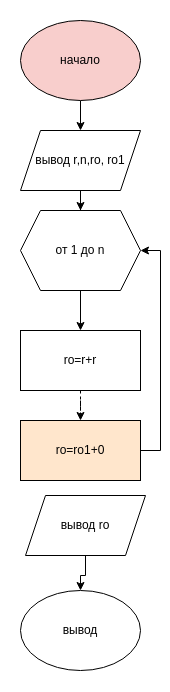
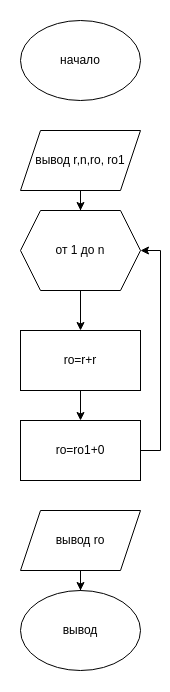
node "начало": fillcolor #f8cecc -> #ffffff
edge "начало" -> "вывод r,n,ro, ro1": removed
edge "ro=r+r" -> "ro=ro1+0": style dashed -> solid
node "ro=ro1+0": fillcolor #ffe6cc -> #ffffff
node "вывод ro": moved (86, 526) -> (81, 541)
